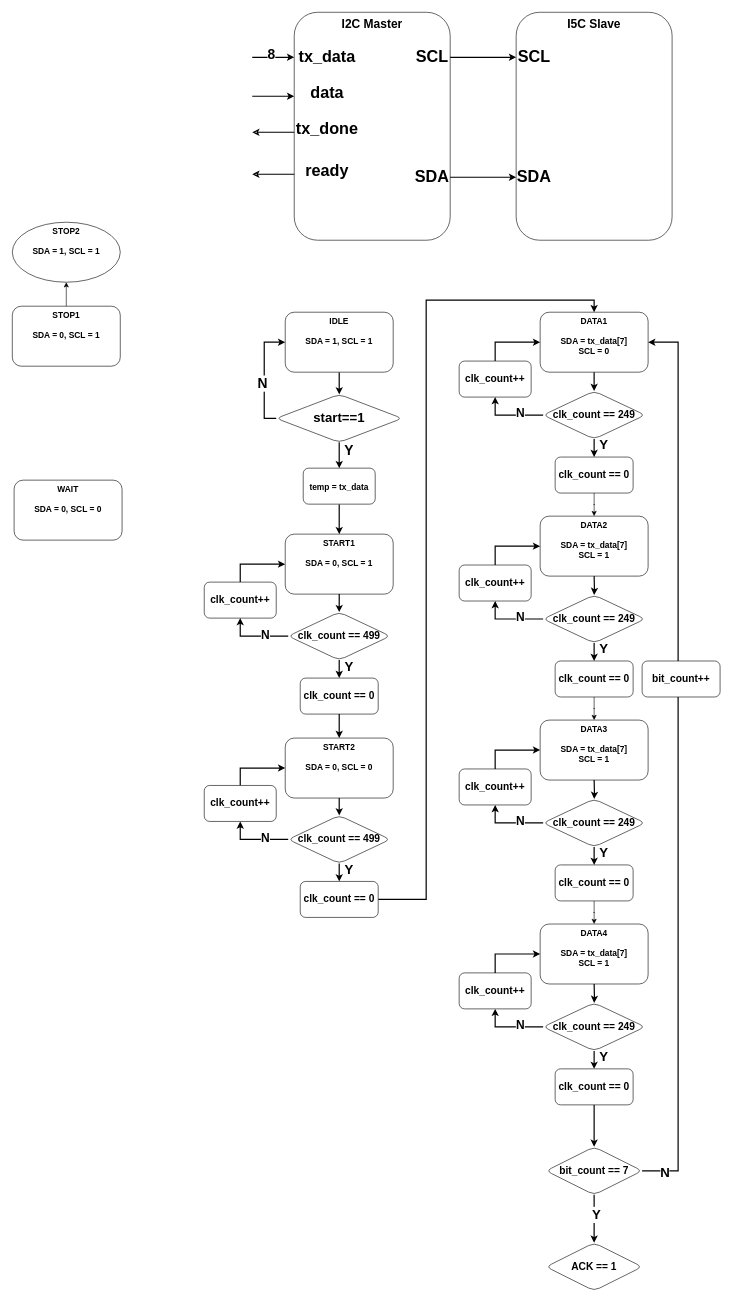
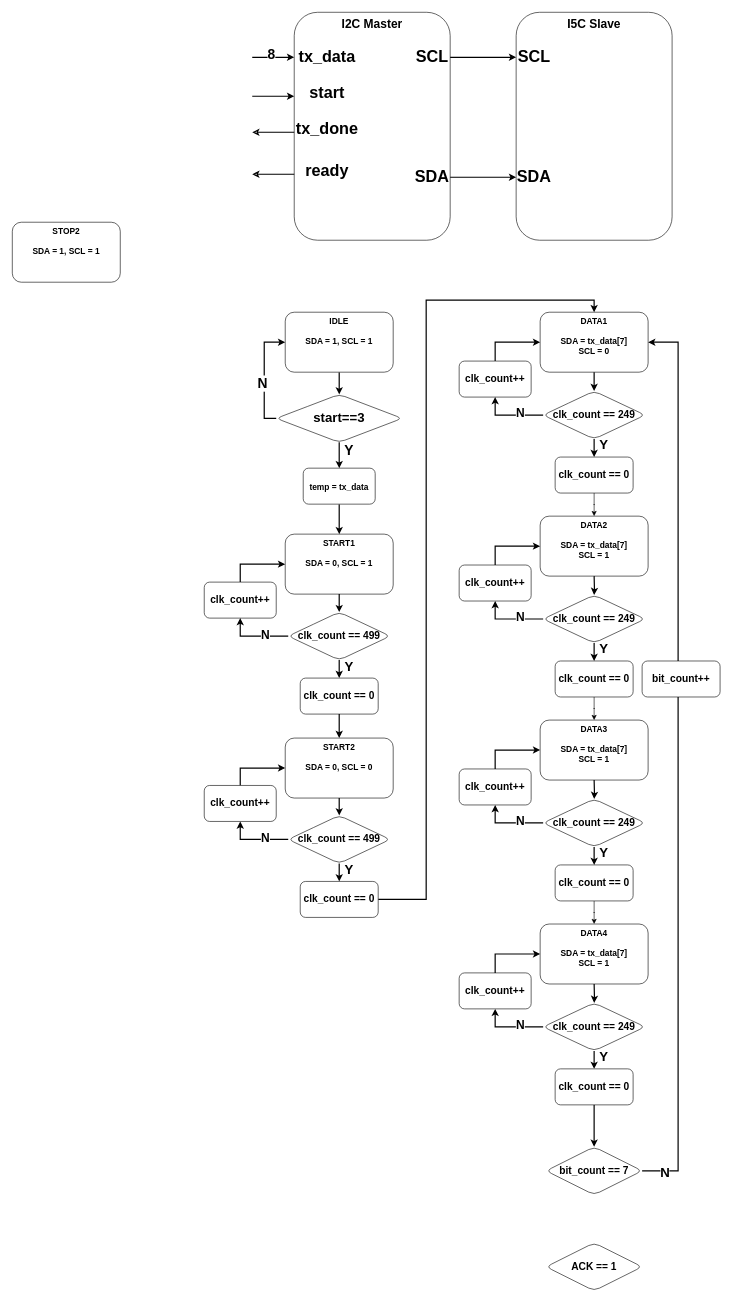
node "data": label "data" -> "start"
node "STOP2 SDA = 1, SCL = 1": shape ellipse -> rounded rectangle
edge "STOP1 SDA = 0, SCL = 1" -> "STOP2 SDA = 1, SCL = 1": removed
node "STOP1 SDA = 0, SCL = 1": removed
node "start==1": label "start==1" -> "start==3"
node "WAIT SDA = 0, SCL = 0": removed
edge "bit_count == 7" -> "ACK == 1": removed, label "Y"
